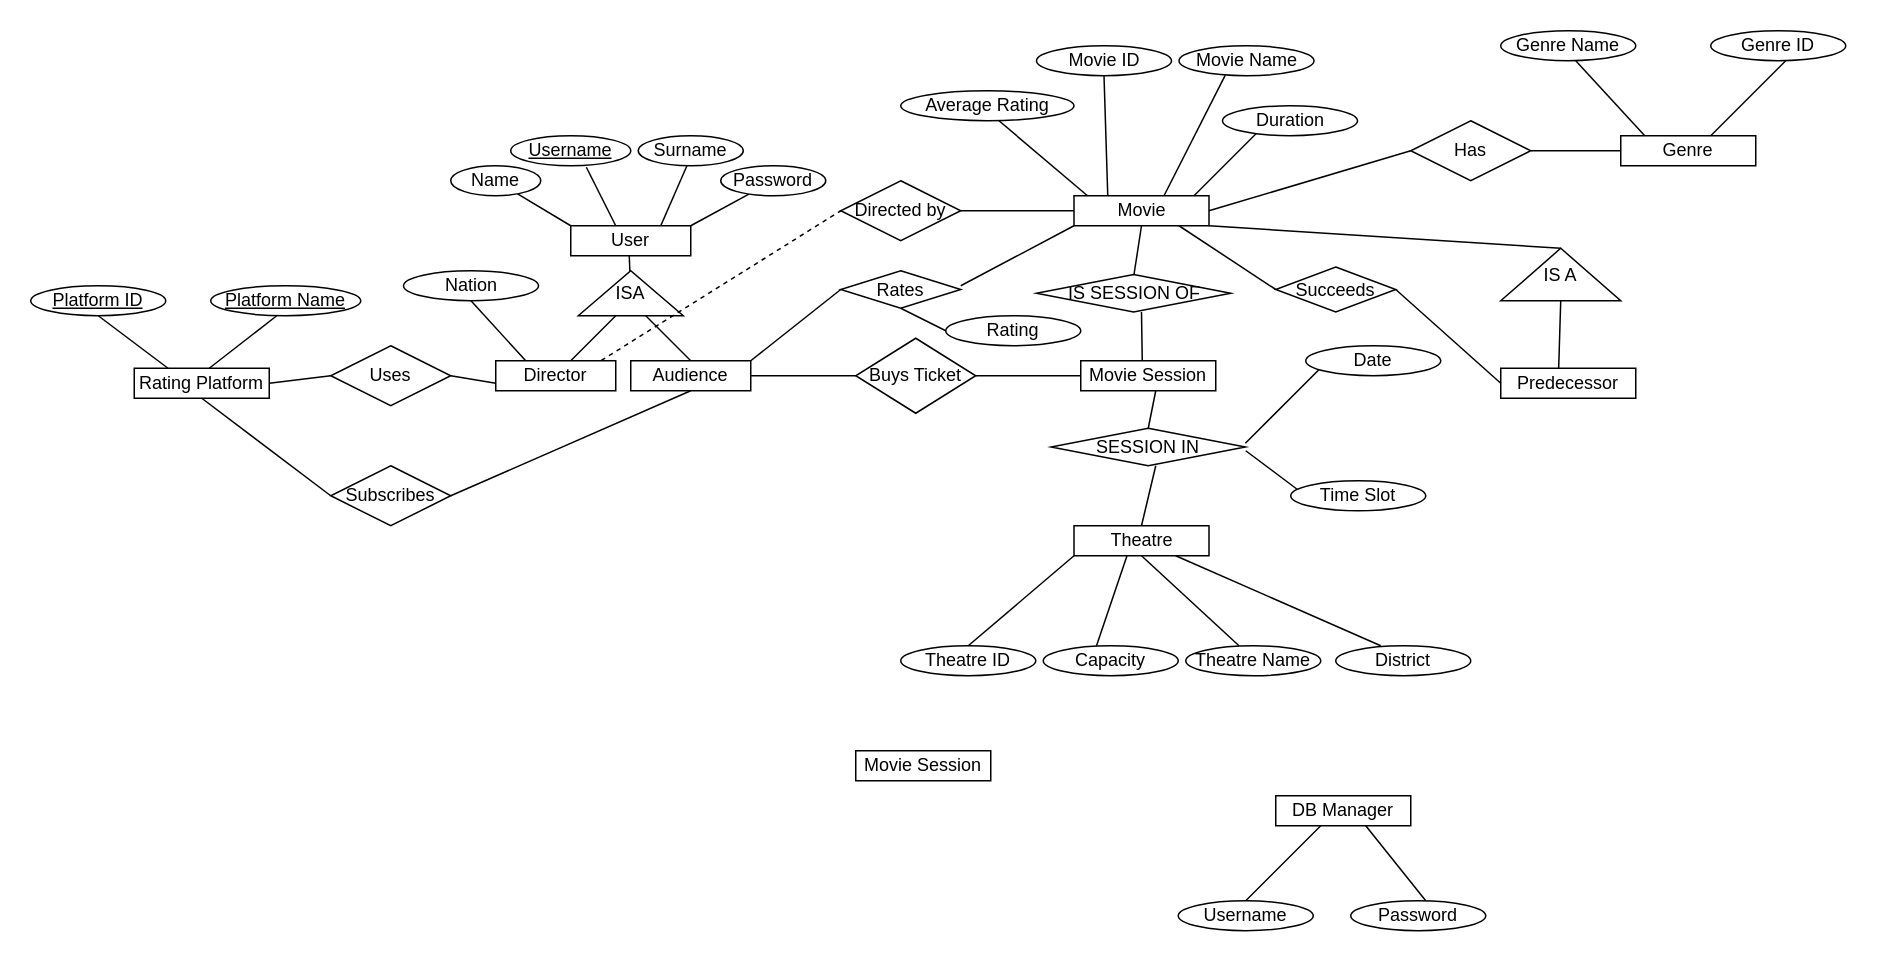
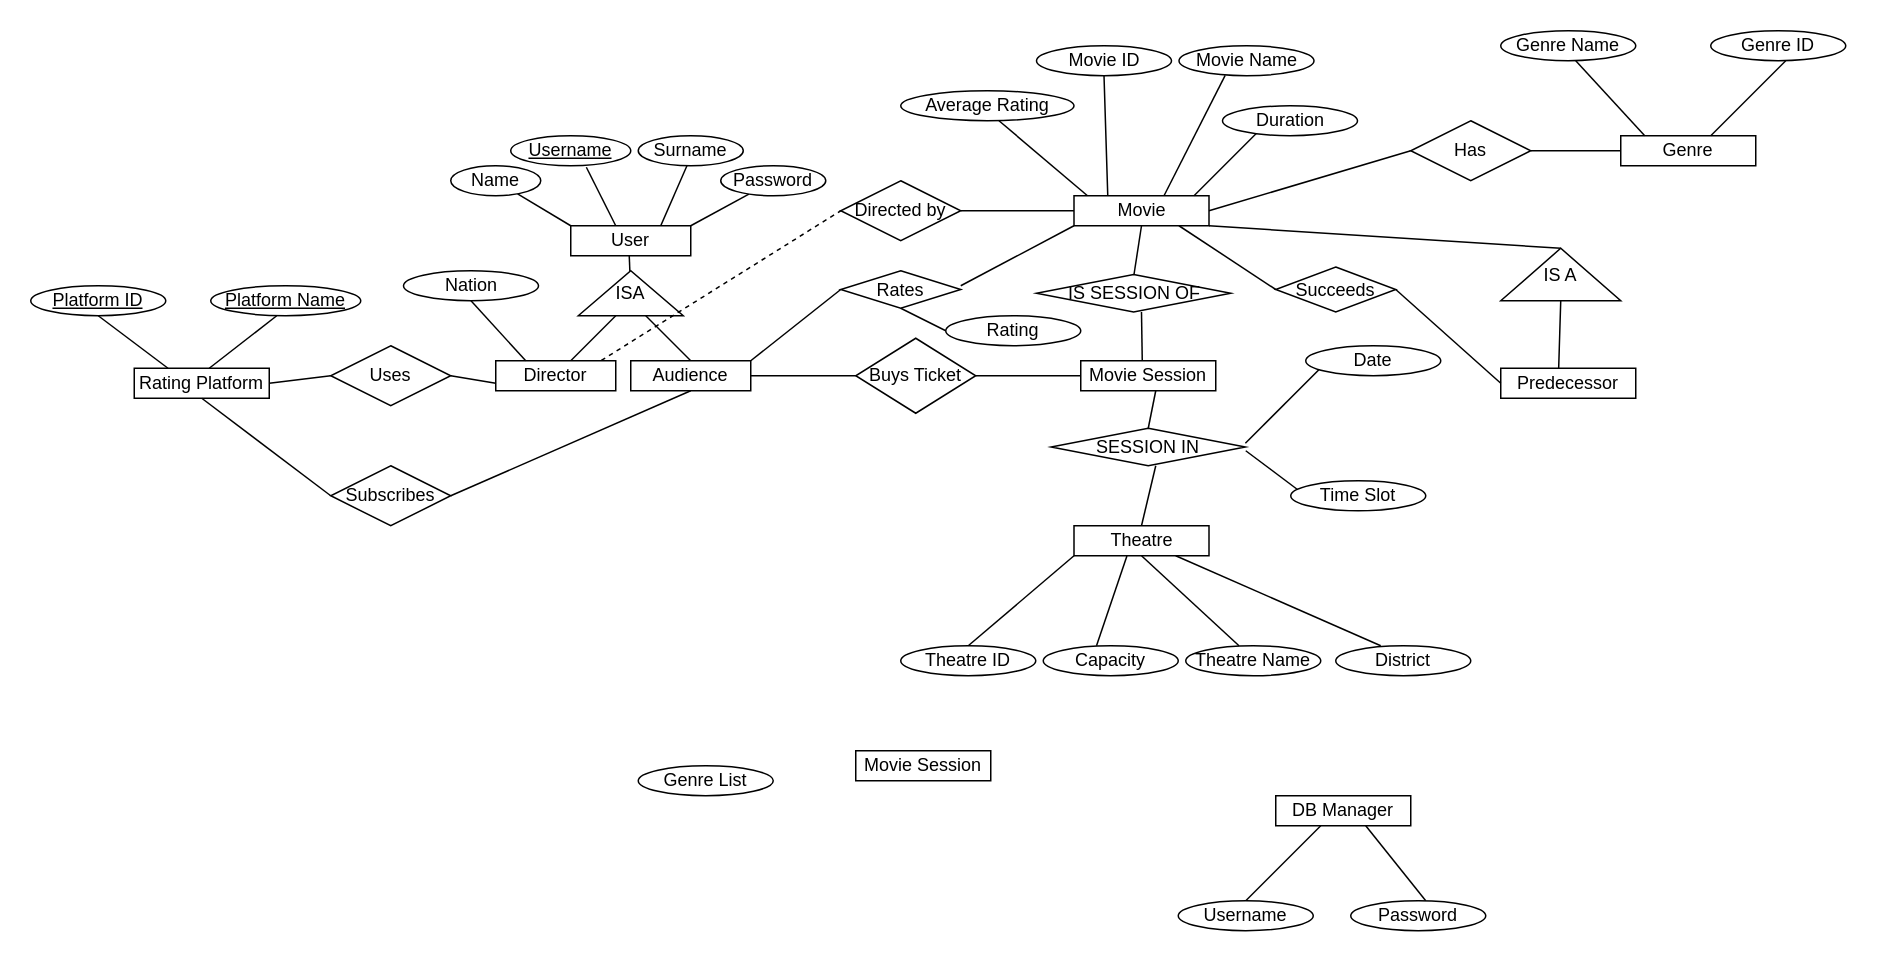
node "Genre List": added
